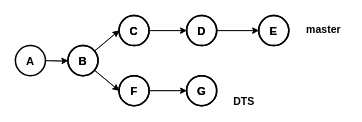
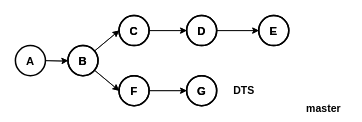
node "master": moved (323, 30) -> (323, 108)
node "DTS": moved (243, 102) -> (243, 90)
